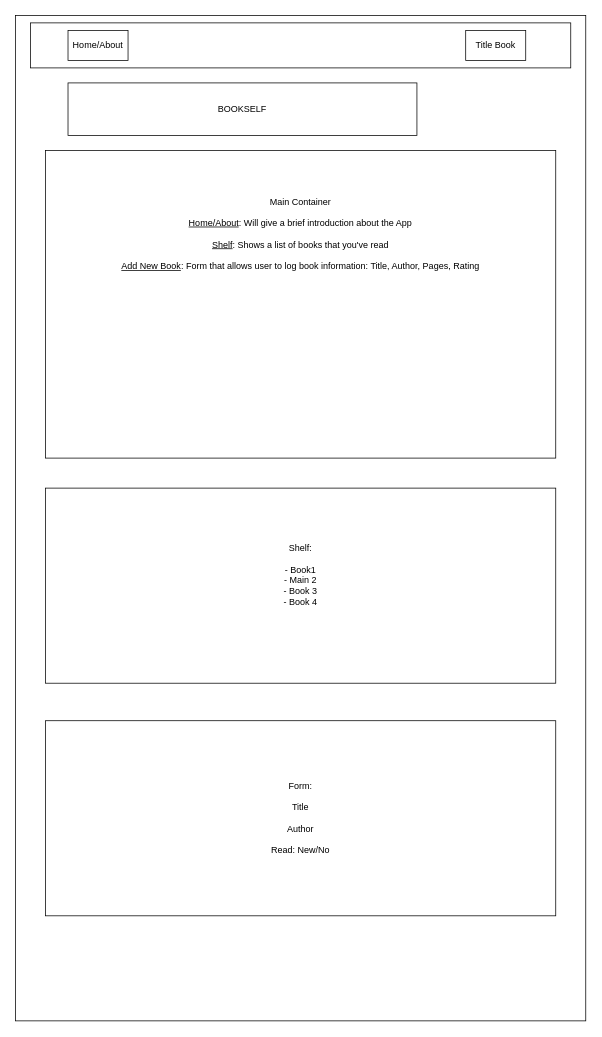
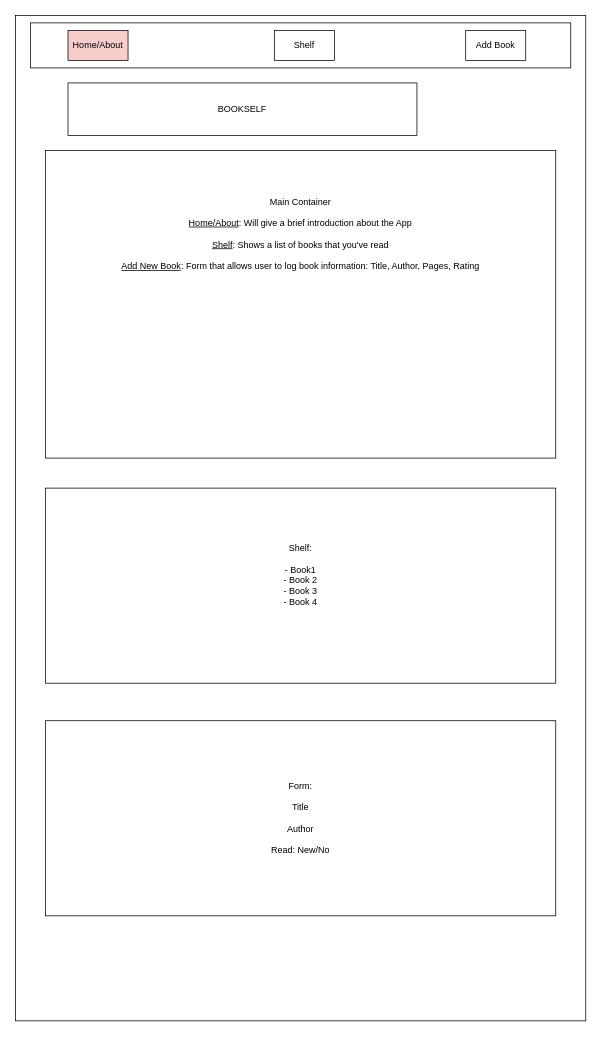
node "Home/About": fillcolor #ffffff -> #f8cecc
node "Shelf": added
node "Title Book": label "Title Book" -> "Add Book"
node "Shelf: - Book1 - Main 2 - Book 3 - Book 4": label "Shelf: - Book1 - Main 2 - Book 3 - Book 4" -> "Shelf: - Book1 - Book 2 - Book 3 - Book 4"
